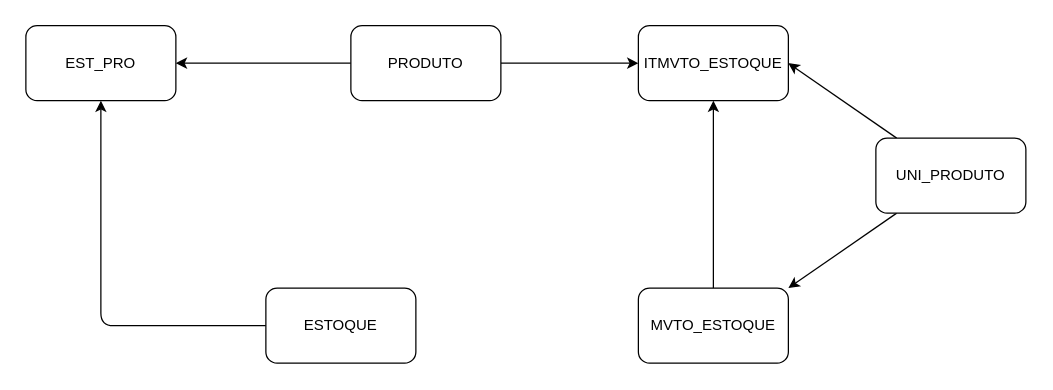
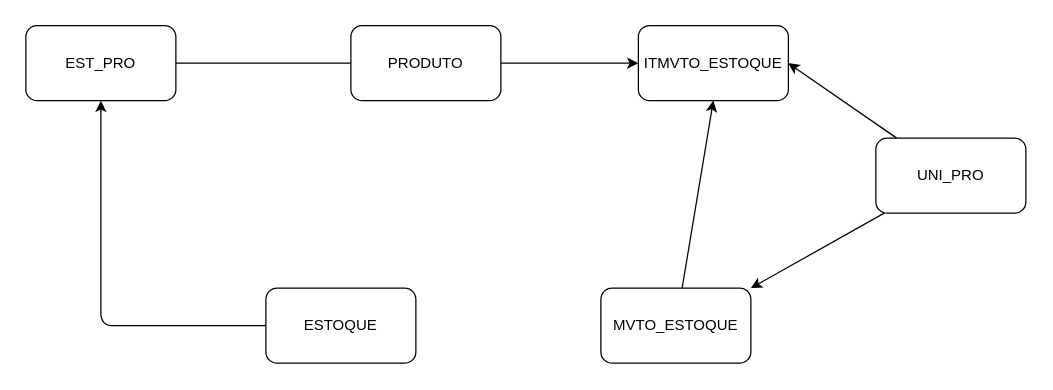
edge "PRODUTO" -> "EST_PRO": arrowhead classic -> none
node "UNI_PRODUTO": label "UNI_PRODUTO" -> "UNI_PRO"
node "MVTO_ESTOQUE": moved (713, 326) -> (676, 326)
